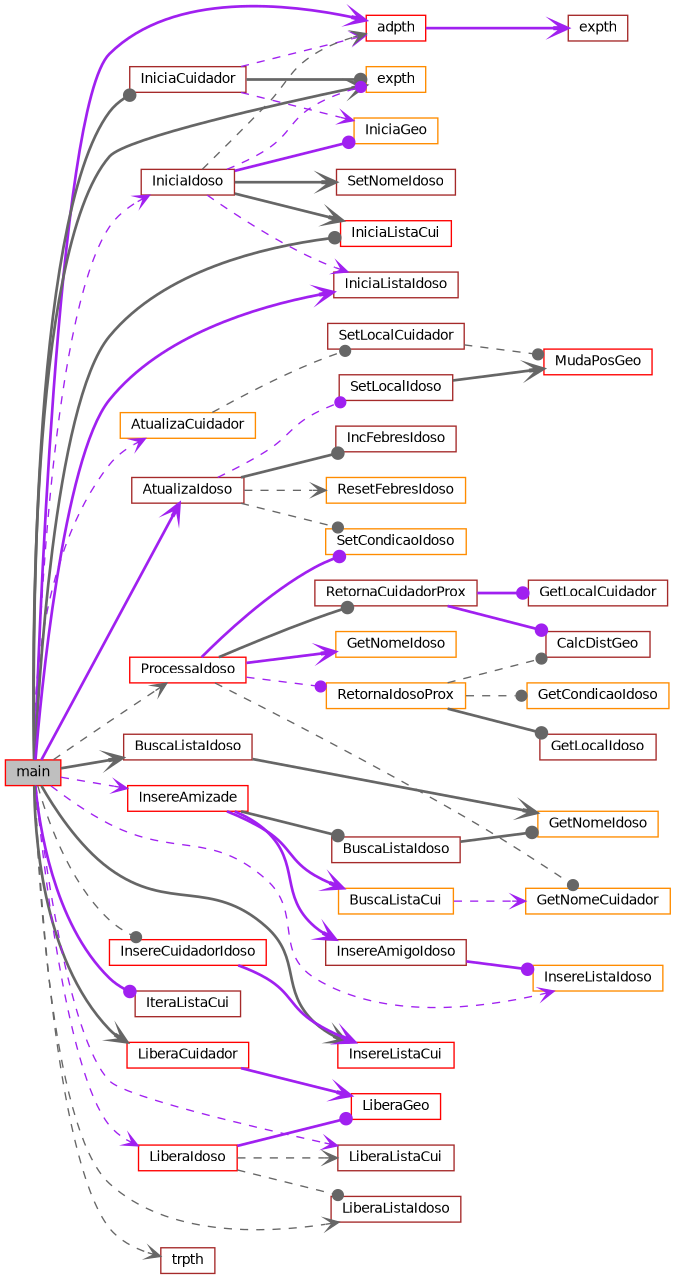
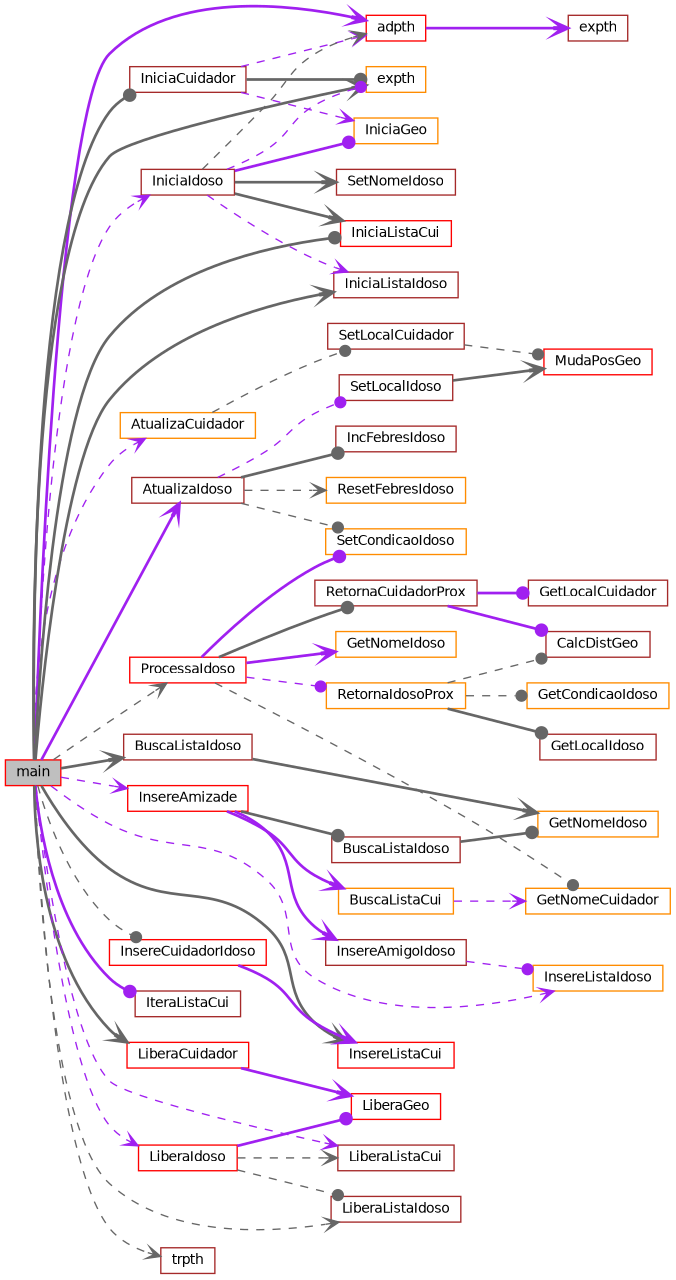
edge "main" -> "IniciaListaIdoso": color purple -> gray40
edge "InsereAmigoIdoso" -> "InsereListaIdoso": style bold -> dashed
